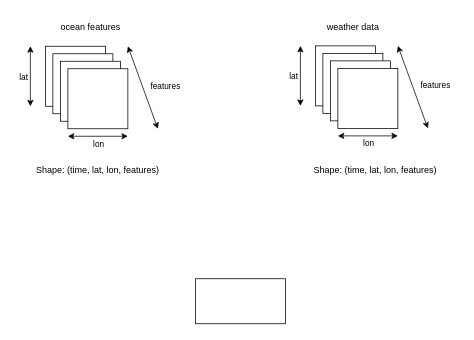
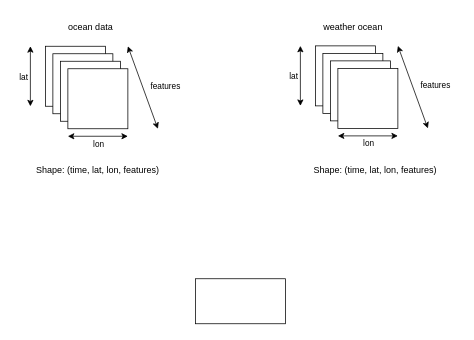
node "ocean features": label "ocean features" -> "ocean data"
node "weather data": label "weather data" -> "weather ocean"
